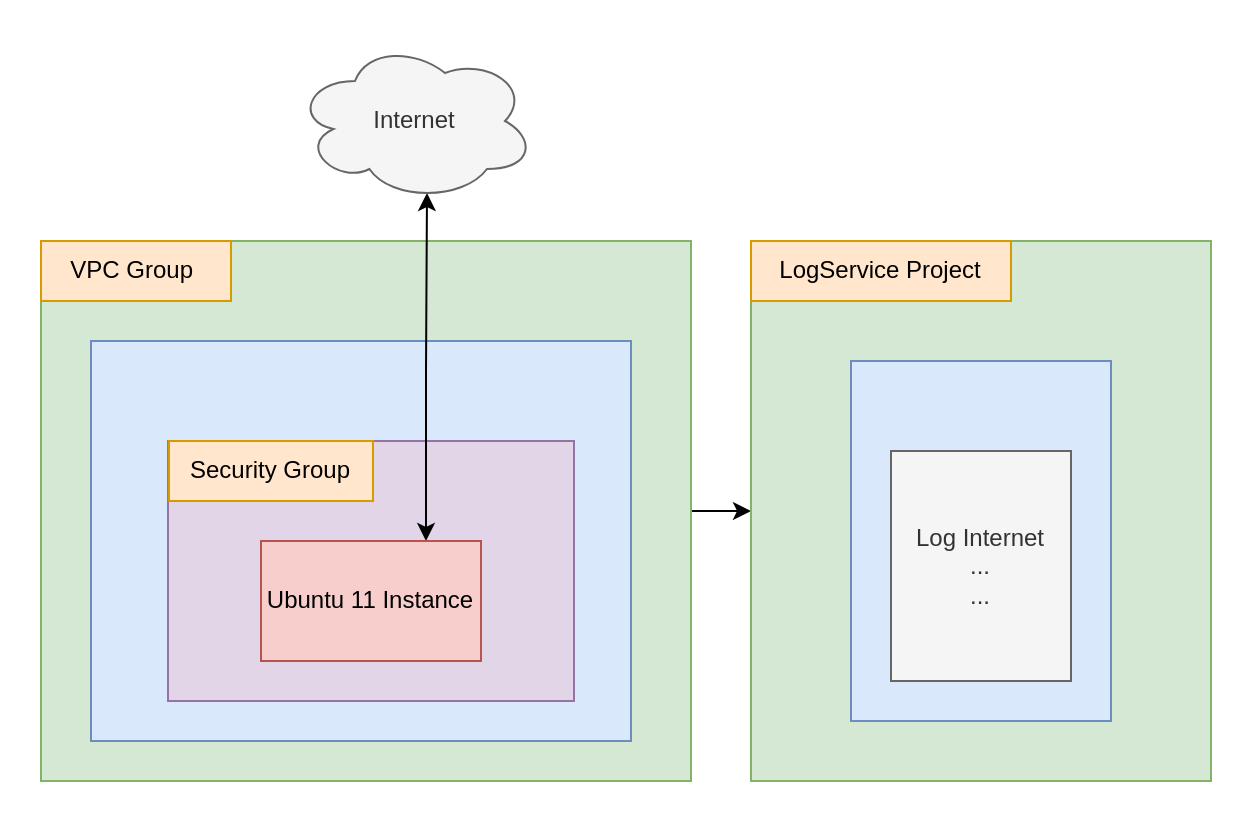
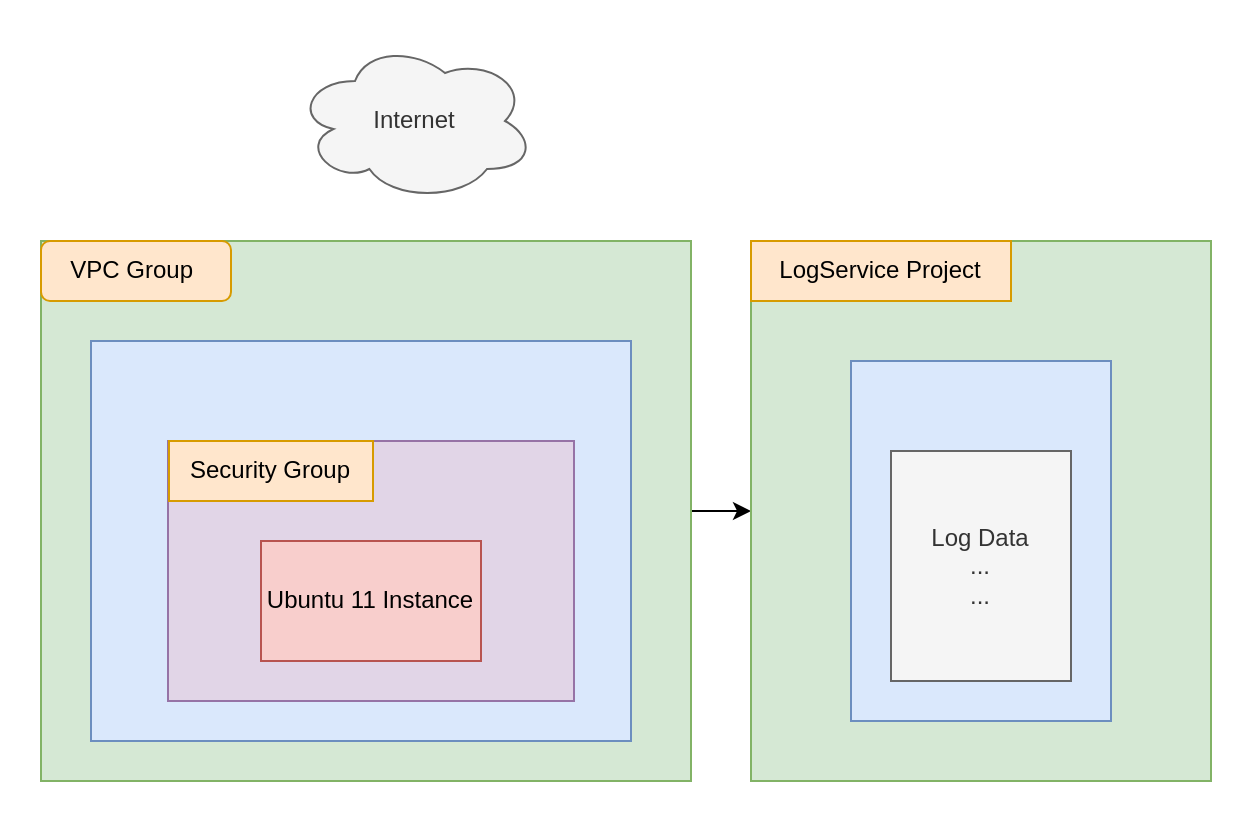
node "VPC Group": shape rectangle -> rounded rectangle
edge "Internet" -- "Ubuntu 11 Instance": removed
node "Log Internet ... ...": label "Log Internet ... ..." -> "Log Data ... ..."
